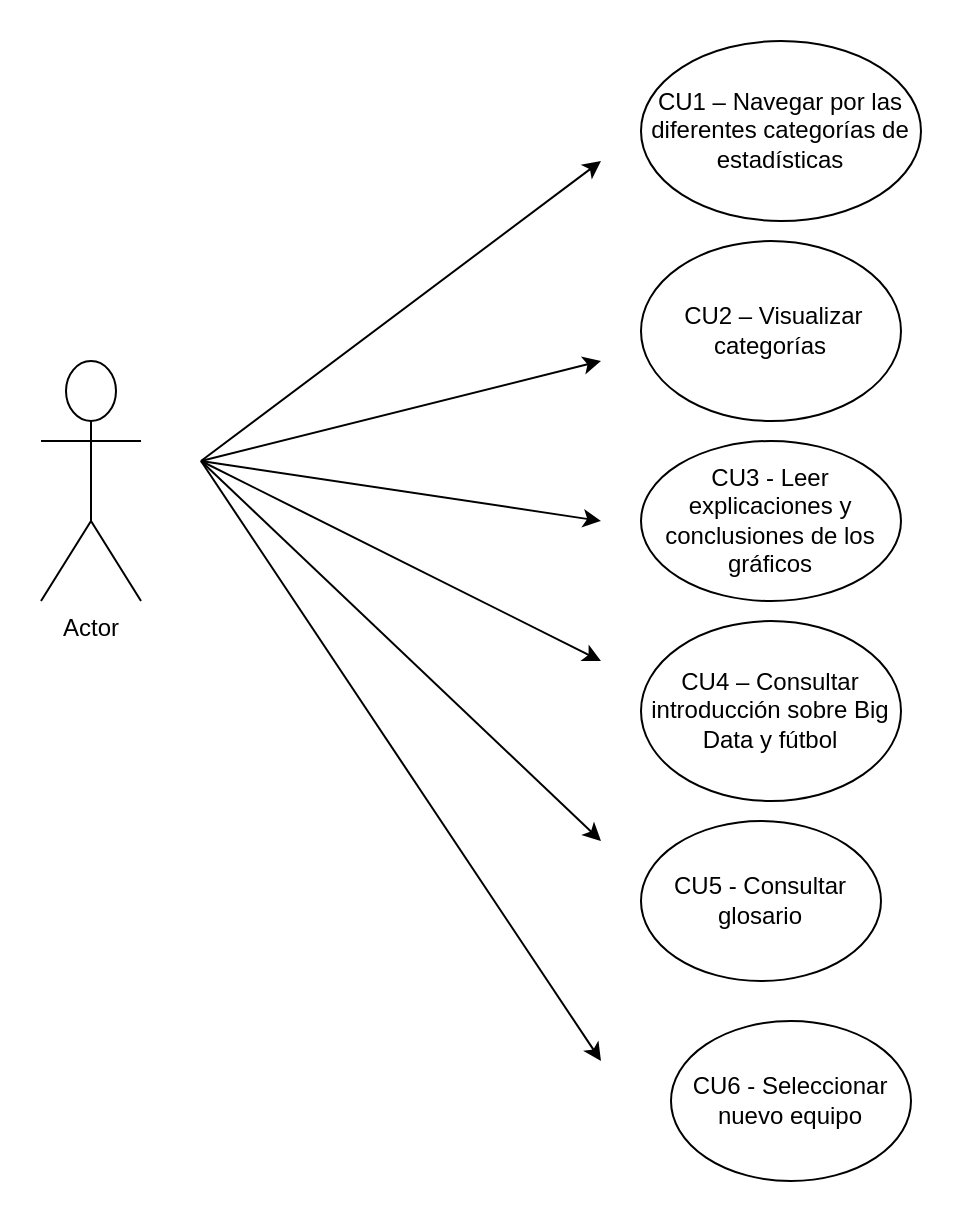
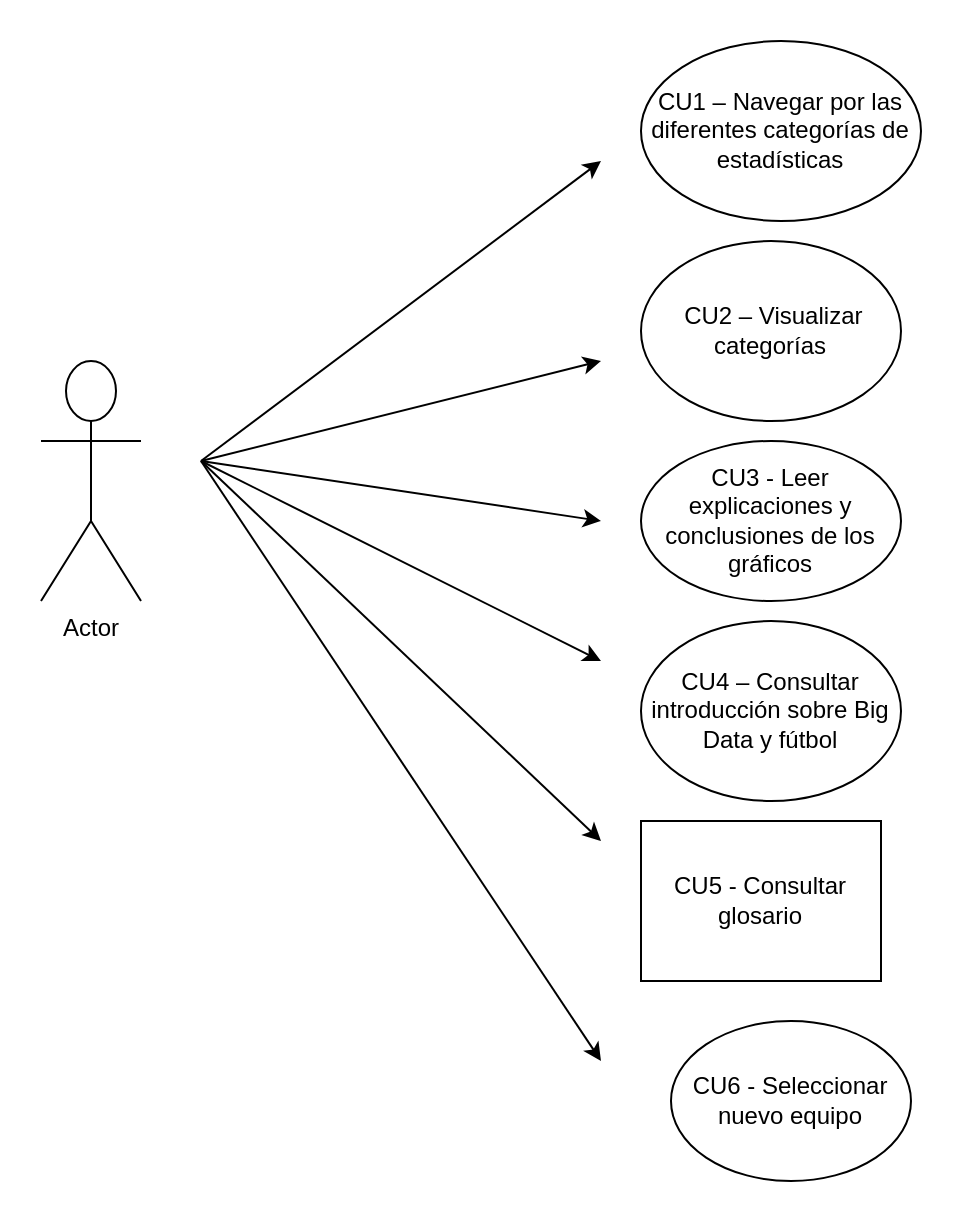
node "CU5 - Consultar glosario": shape ellipse -> rectangle
